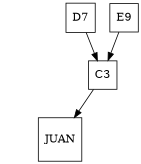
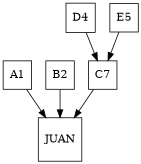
node "D7": label "D7" -> "D4"
node "E9": label "E9" -> "E5"
node "A1": added
node "B2": added
node "C3": label "C3" -> "C7"
